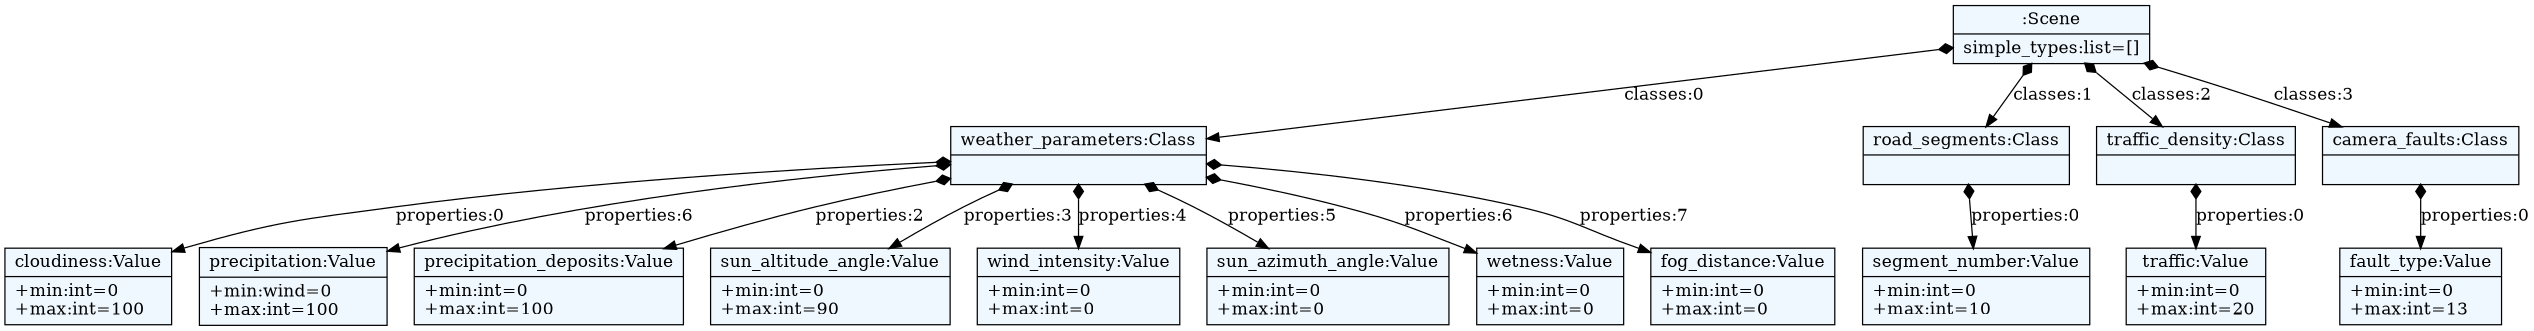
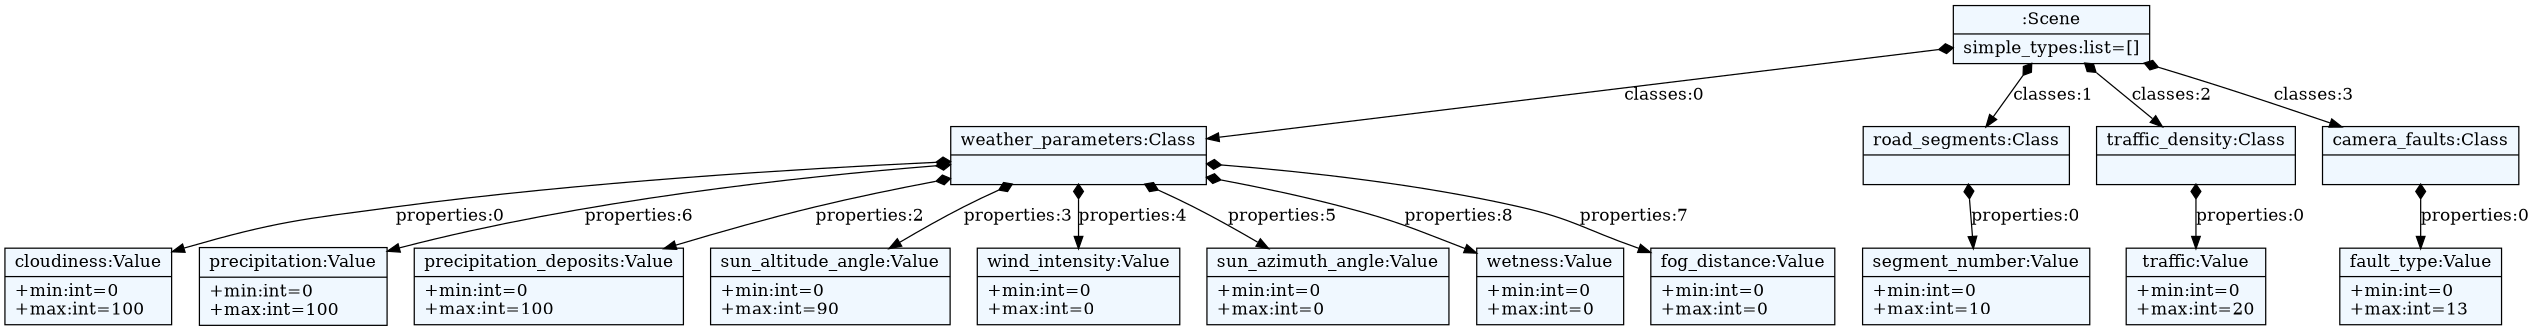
edge "weather_parameters:Class" -- "wetness:Value": label "properties:6" -> "properties:8"
node "precipitation:Value": text "+min:wind=0" -> "+min:int=0"
